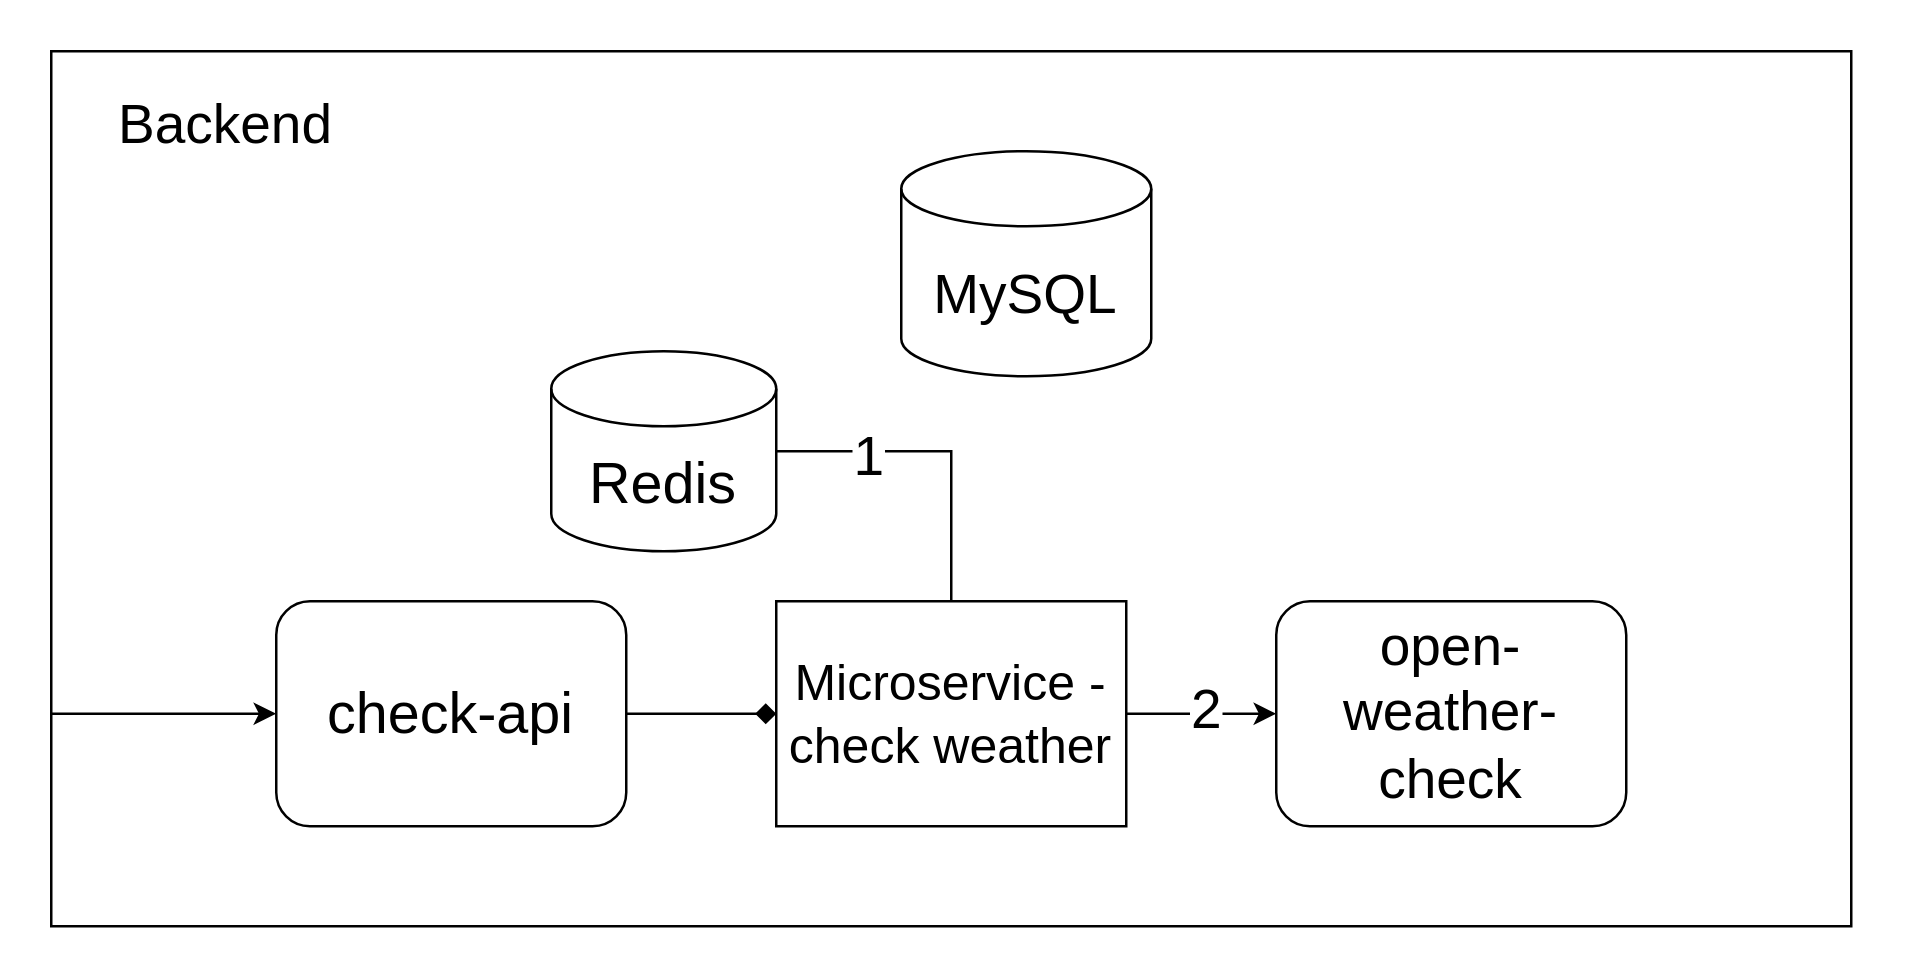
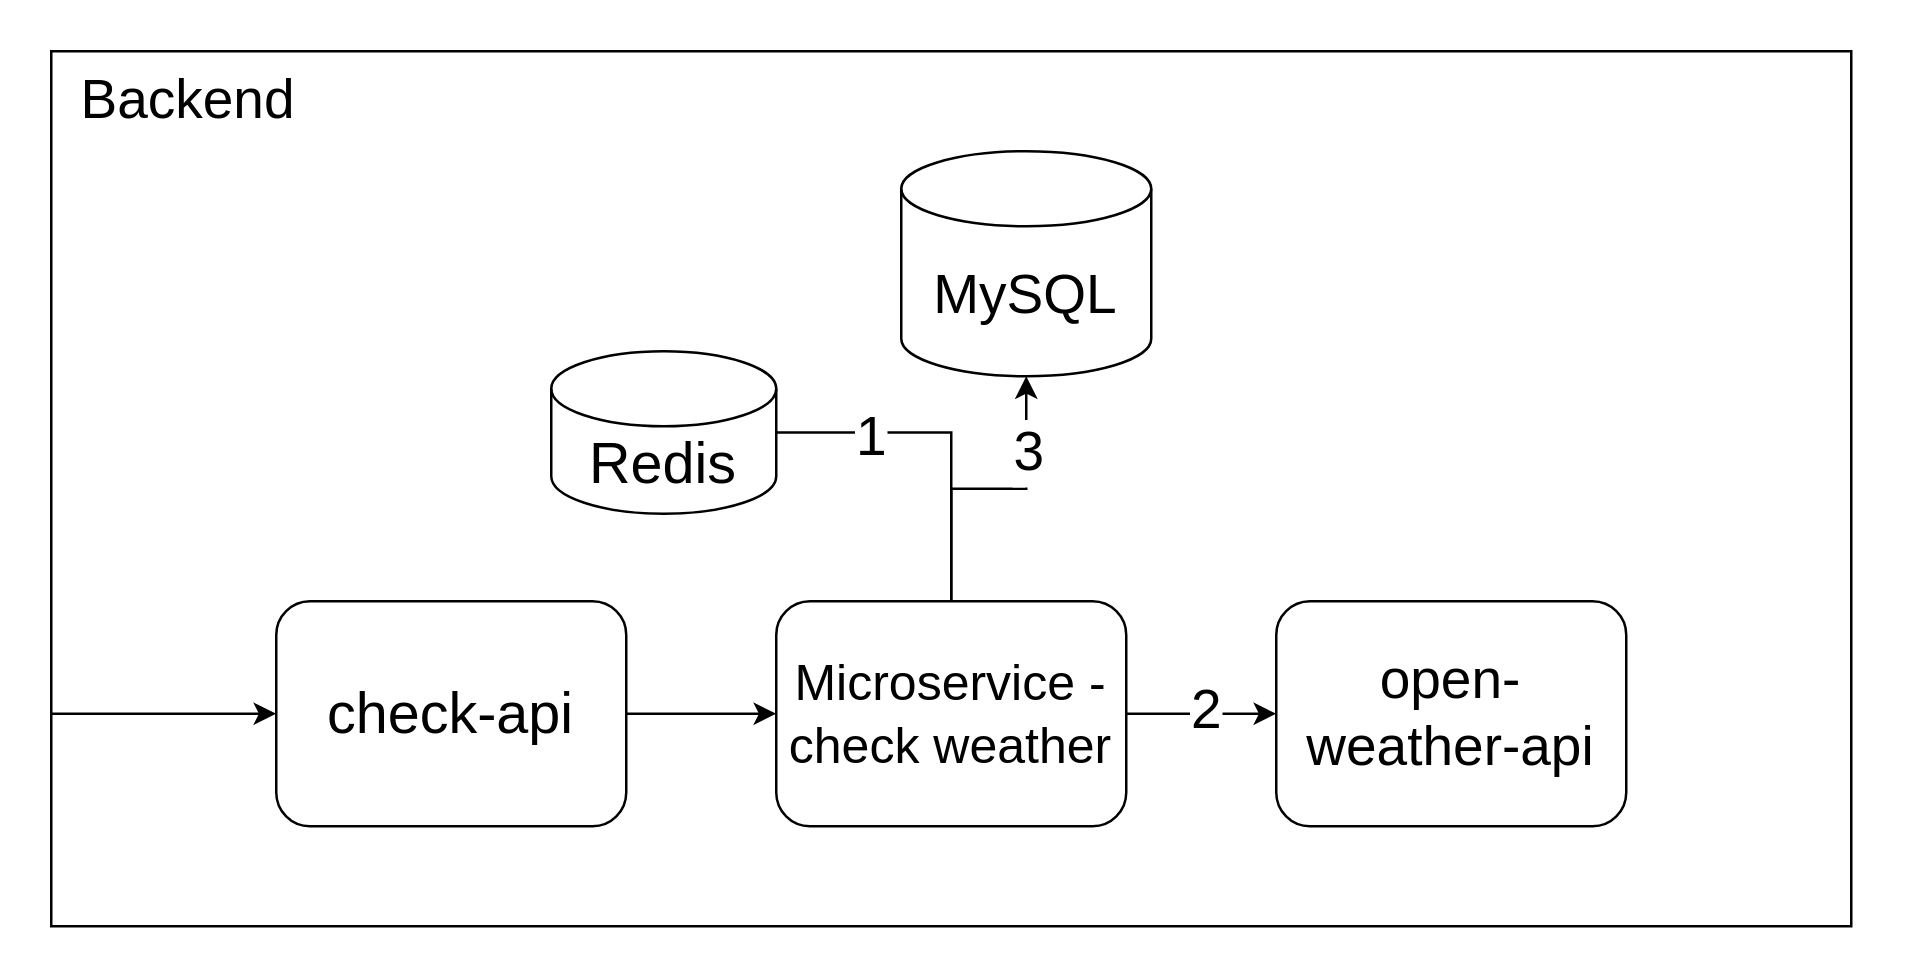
node "Backend": moved (226, 126) -> (189, 101)
node "Redis": size 225x200 -> 225x163
edge "Microservice - check weather" -> "MySQL": added, label "3"
edge "check-api" -> "Microservice - check weather": arrowhead diamond -> classic
node "Microservice - check weather": shape rectangle -> rounded rectangle
node "open-weather-check": label "open-weather-check" -> "open-weather-api"
